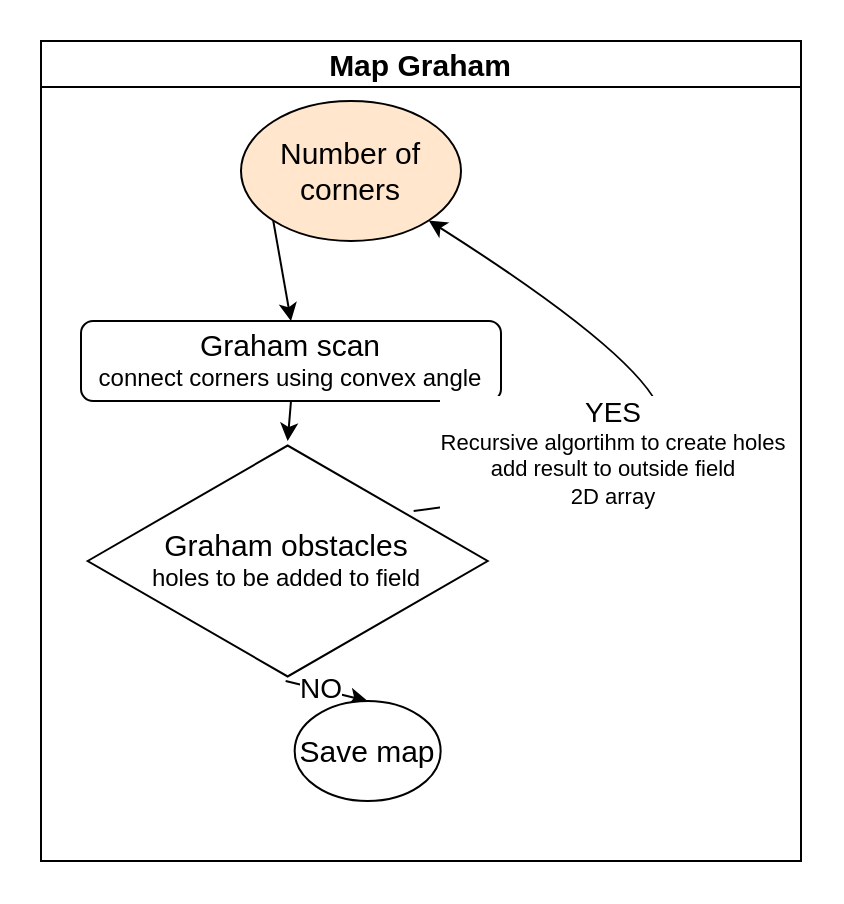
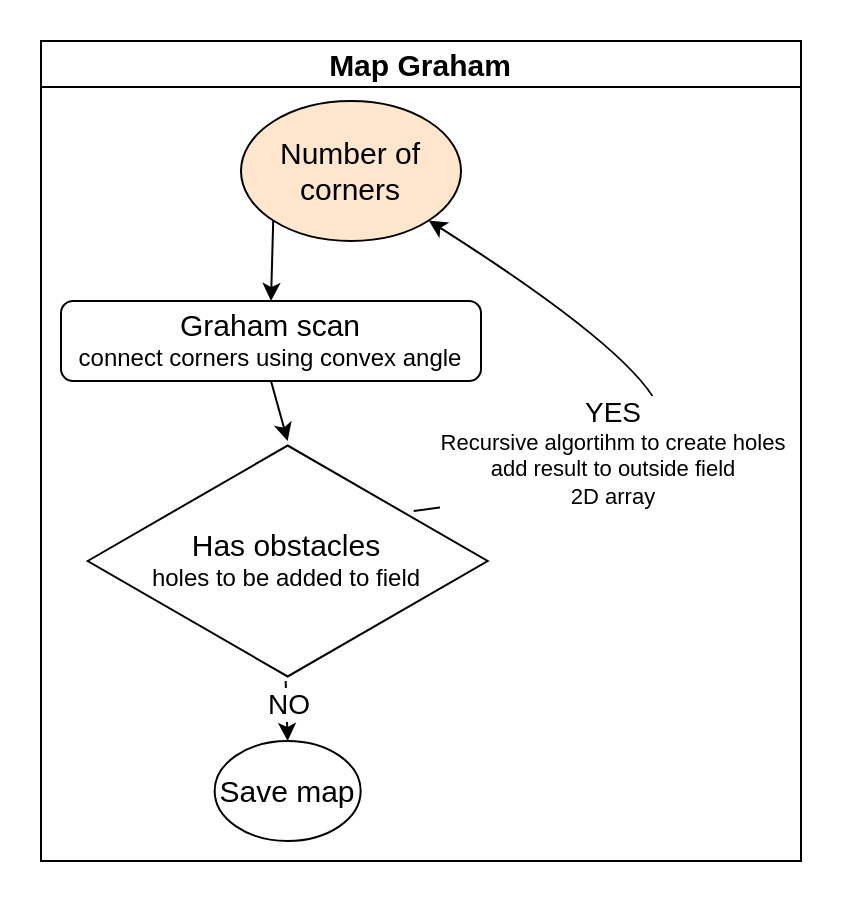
node "Graham scan connect corners using convex angle": moved (291, 361) -> (271, 341)
node "Graham obstacles holes to be added to field": label "Graham obstacles holes to be added to field" -> "Has obstacles holes to be added to field"
node "Save map": moved (368, 751) -> (288, 791)
